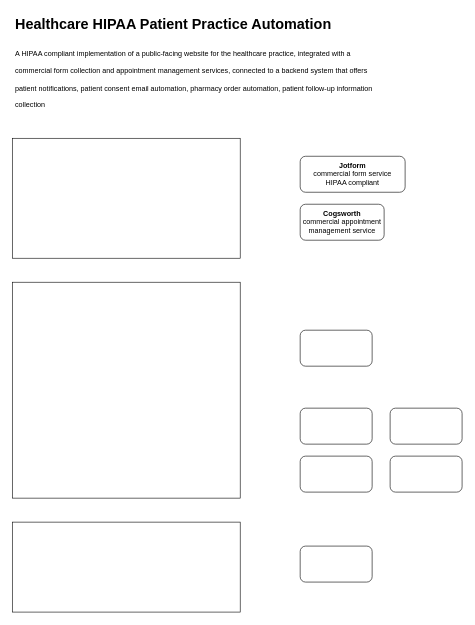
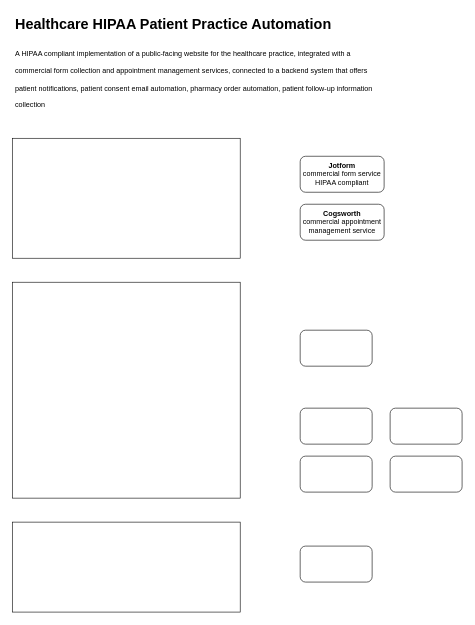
node "Jotform commercial form service HIPAA compliant": size 105x36 -> 84x36
